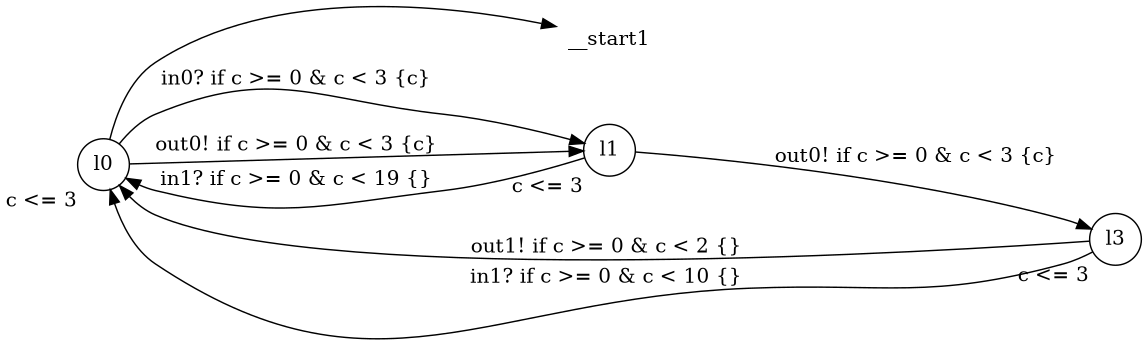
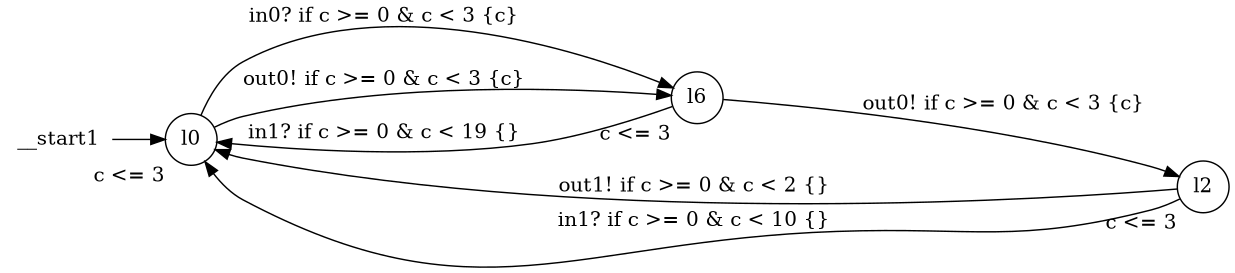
edge "l0 c <= 3" -> "__start1": reversed
node "l1 c <= 3": label "l1 c <= 3" -> "l6 c <= 3"
node "l3 c <= 3": label "l3 c <= 3" -> "l2 c <= 3"
